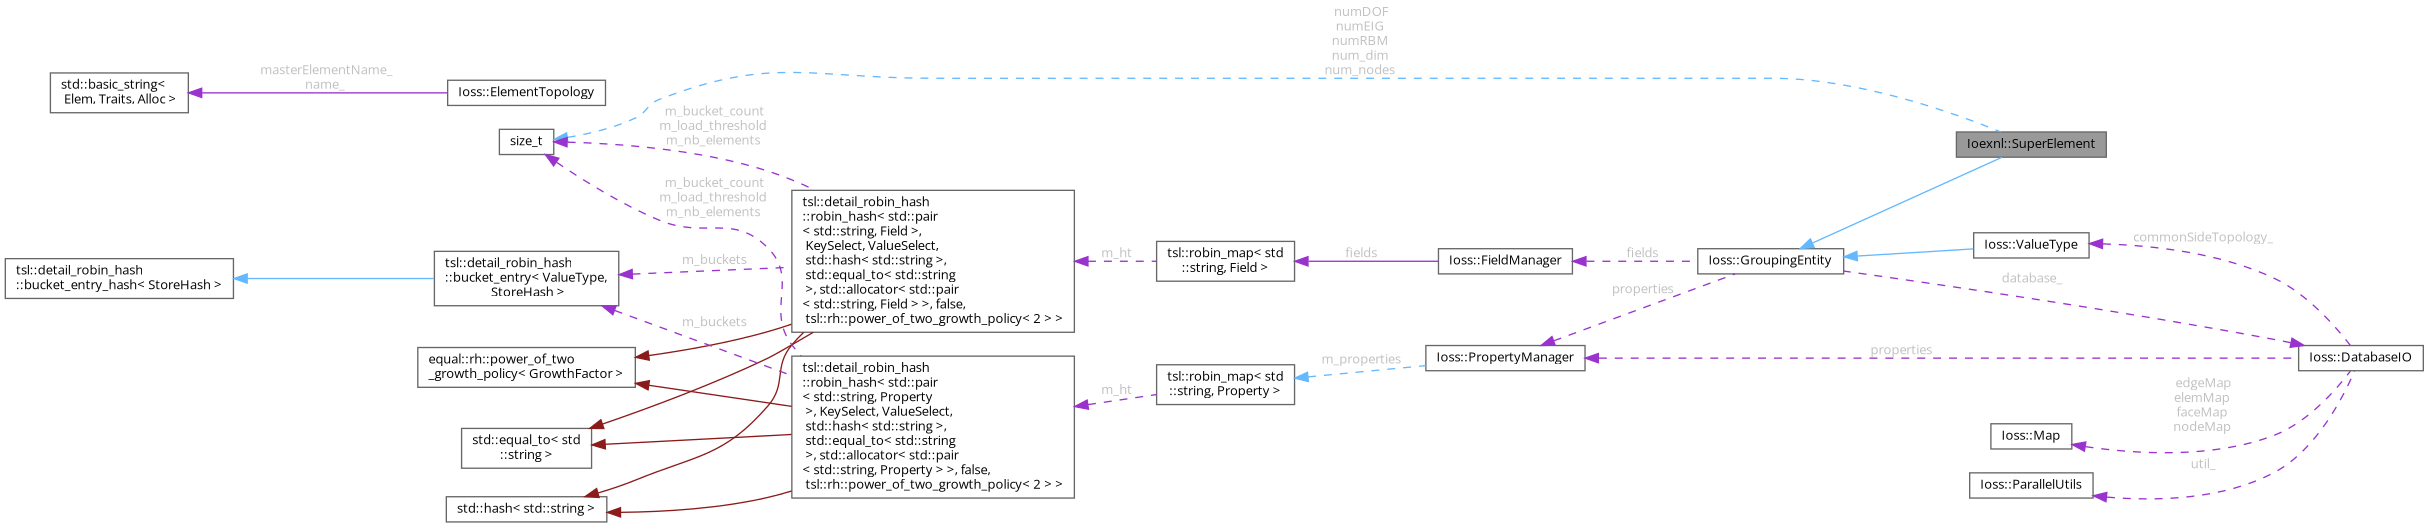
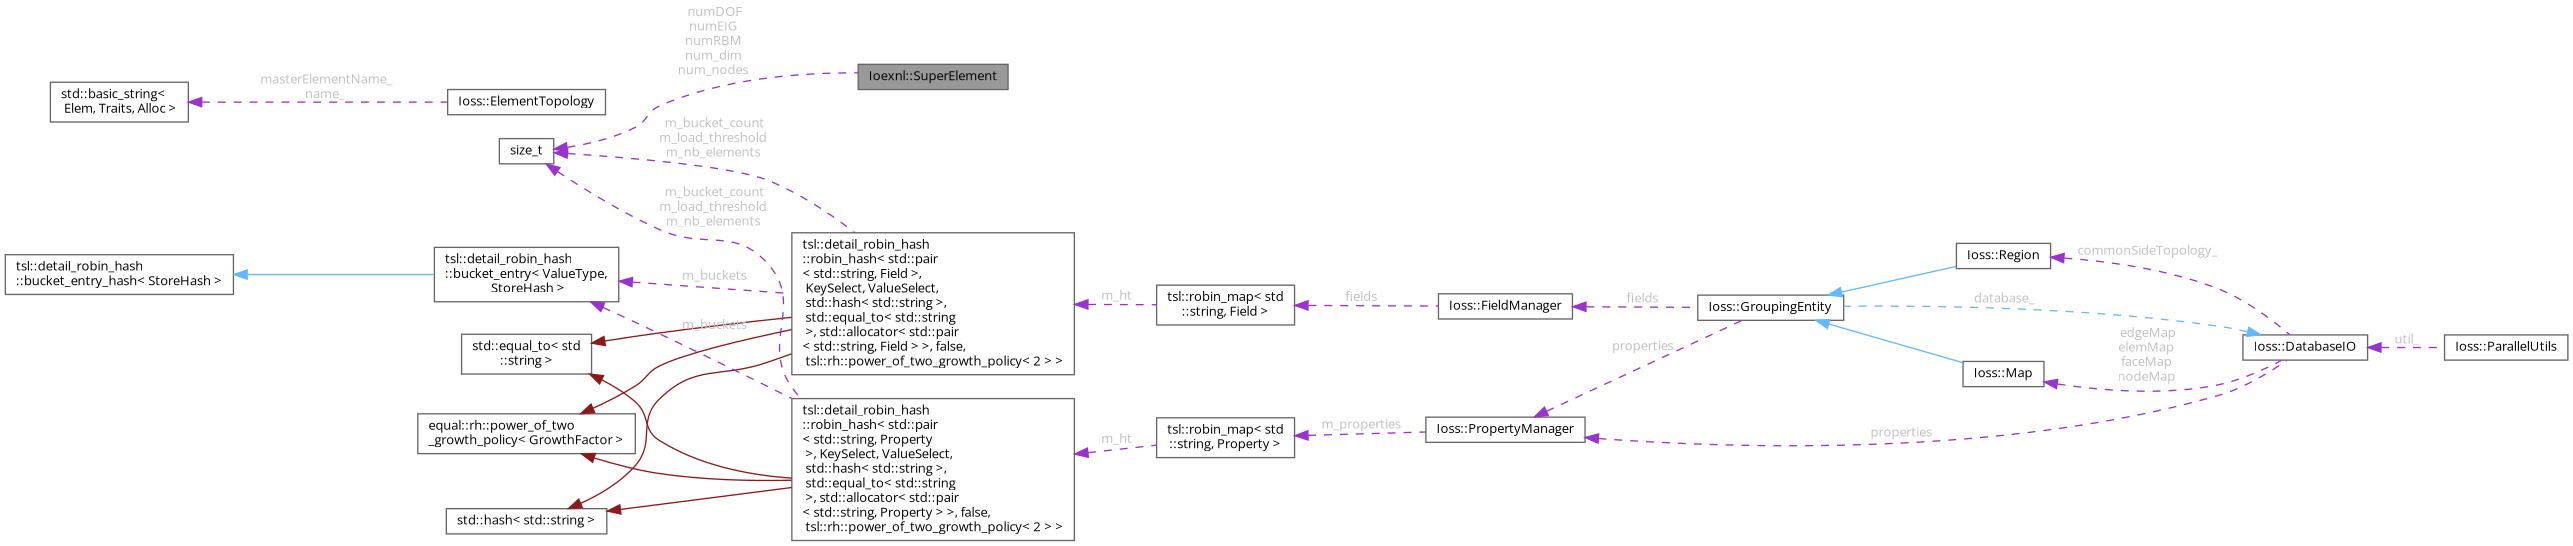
edge "Ioexnl::SuperElement" -> "size_t": color steelblue1 -> darkorchid3
edge "Ioss::ElementTopology" -> "std::basic_string< Elem, Traits, Alloc >": style solid -> dashed
edge "Ioexnl::SuperElement" -> "Ioss::GroupingEntity": now "Ioss::Map" -> "Ioss::GroupingEntity"
node "Ioss::ValueType": label "Ioss::ValueType" -> "Ioss::Region"
edge "Ioss::FieldManager" -> "tsl::robin_map< std ::string, Field >": style solid -> dashed
edge "Ioss::GroupingEntity" -> "Ioss::DatabaseIO": color darkorchid3 -> steelblue1
edge "Ioss::PropertyManager" -> "tsl::robin_map< std ::string, Property >": color steelblue1 -> darkorchid3
edge "Ioss::DatabaseIO" -> "Ioss::ParallelUtils": reversed
